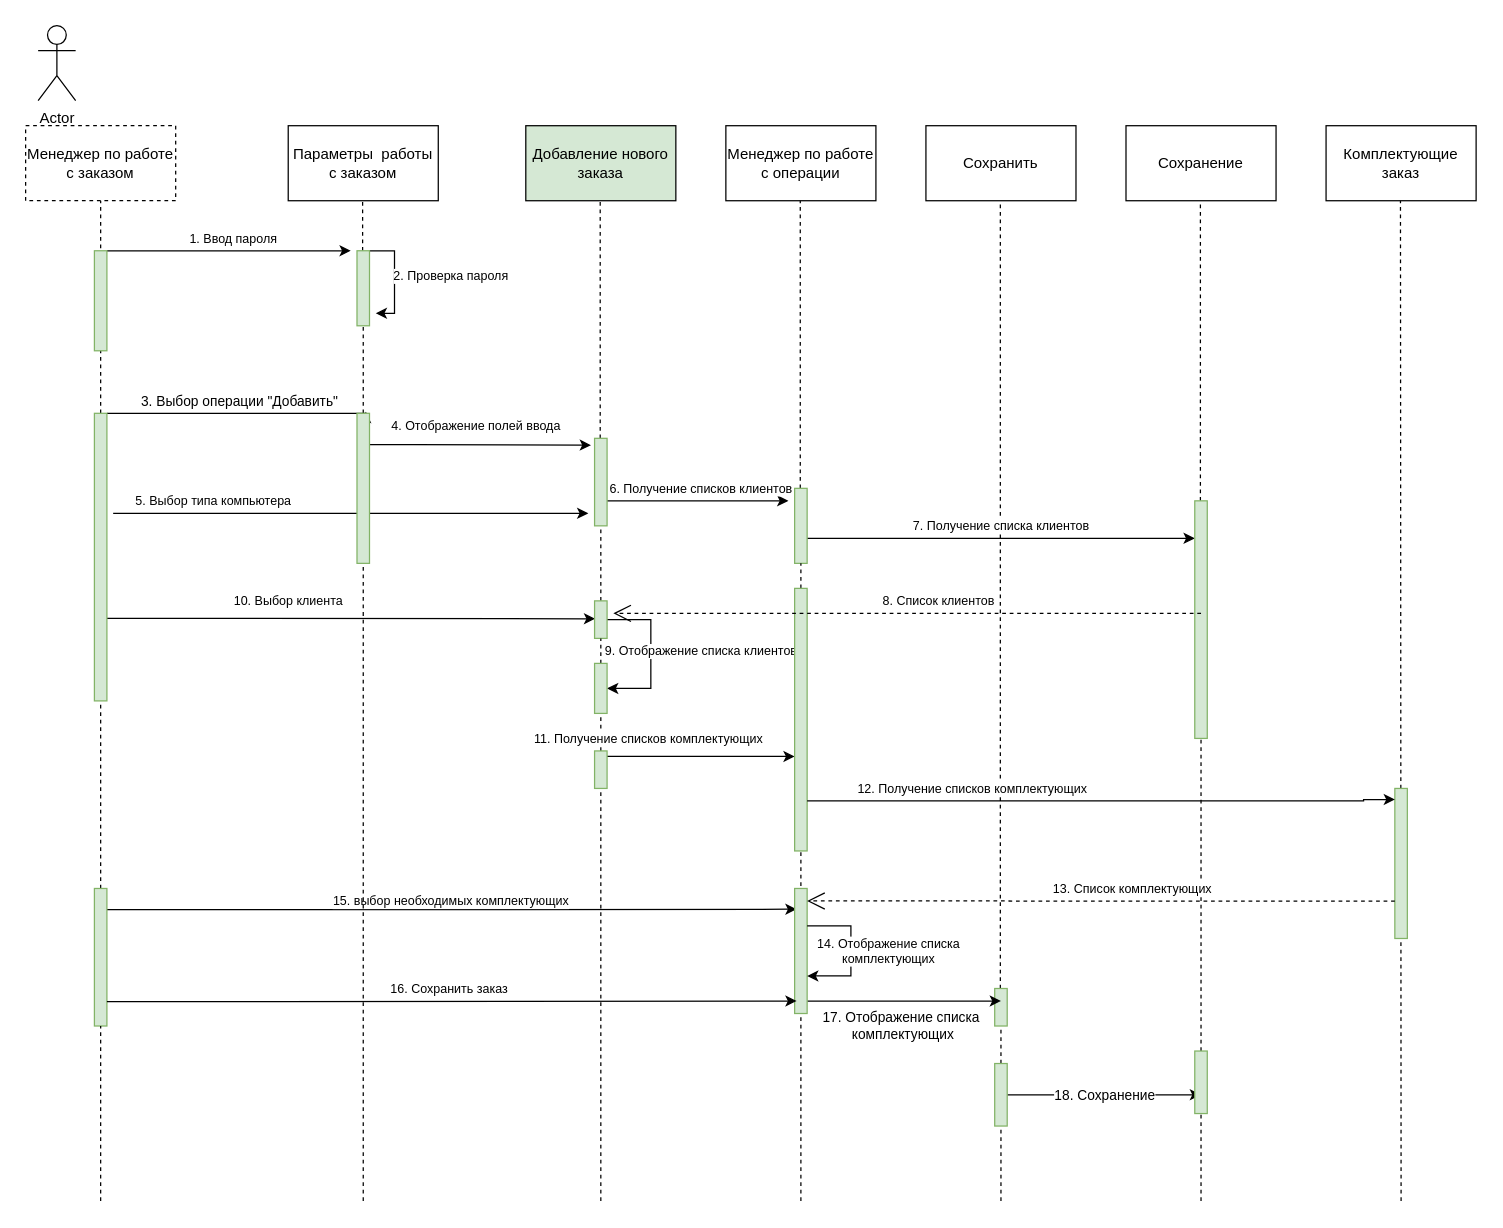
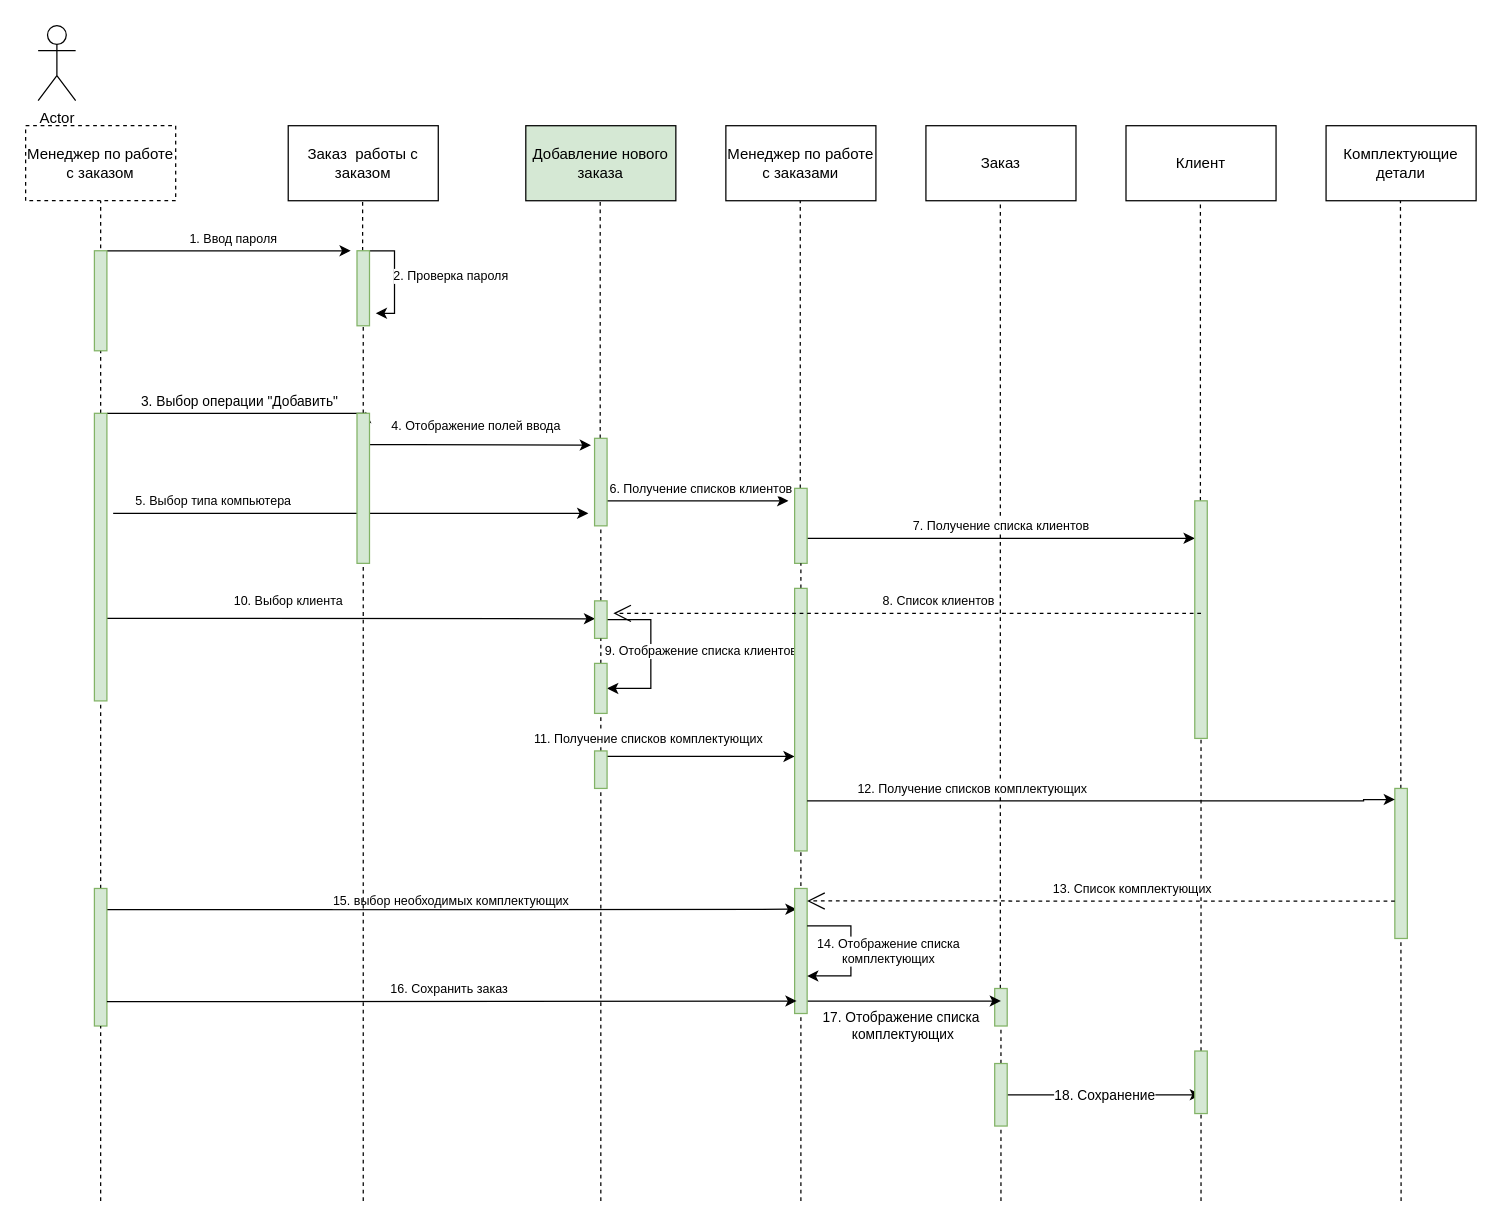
node "Параметры работы с заказом": label "Параметры работы с заказом" -> "Заказ работы с заказом"
node "Менеджер по работе с операции": label "Менеджер по работе с операции" -> "Менеджер по работе с заказами"
node "Сохранить": label "Сохранить" -> "Заказ"
node "Сохранение": label "Сохранение" -> "Клиент"
node "Комплектующие заказ": label "Комплектующие заказ" -> "Комплектующие детали"
